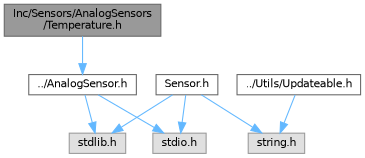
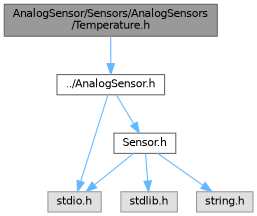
node "Inc/Sensors/AnalogSensors /Temperature.h": label "Inc/Sensors/AnalogSensors /Temperature.h" -> "AnalogSensor/Sensors/AnalogSensors /Temperature.h"
node "../Utils/Updateable.h": removed
edge "../AnalogSensor.h" -> "stdlib.h": now "../AnalogSensor.h" -> "Sensor.h"
